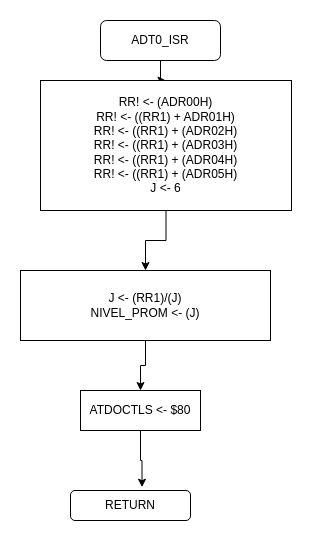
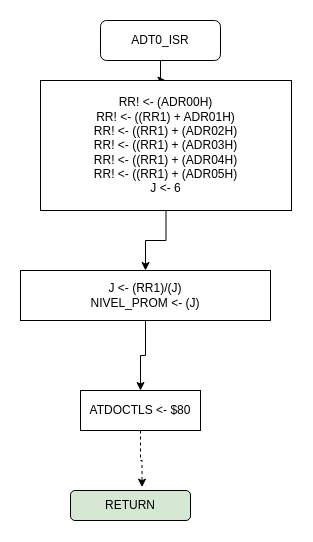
node "J <- (RR1)/(J) NIVEL_PROM <- (J)": size 250x70 -> 250x50
edge "ATDOCTLS <- $80" -> "RETURN": style solid -> dashed
node "RETURN": fillcolor #ffffff -> #d5e8d4
